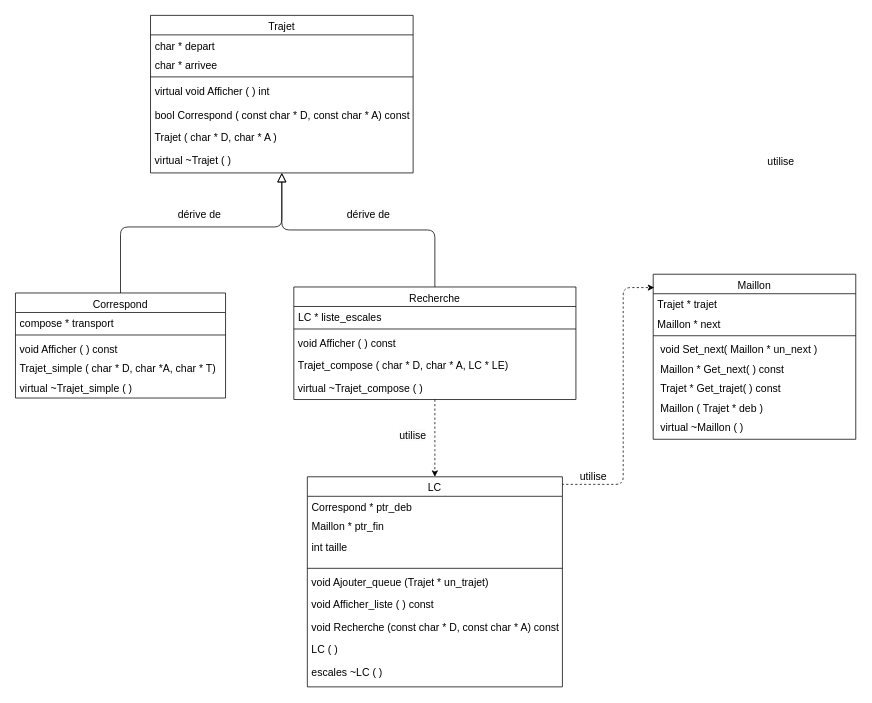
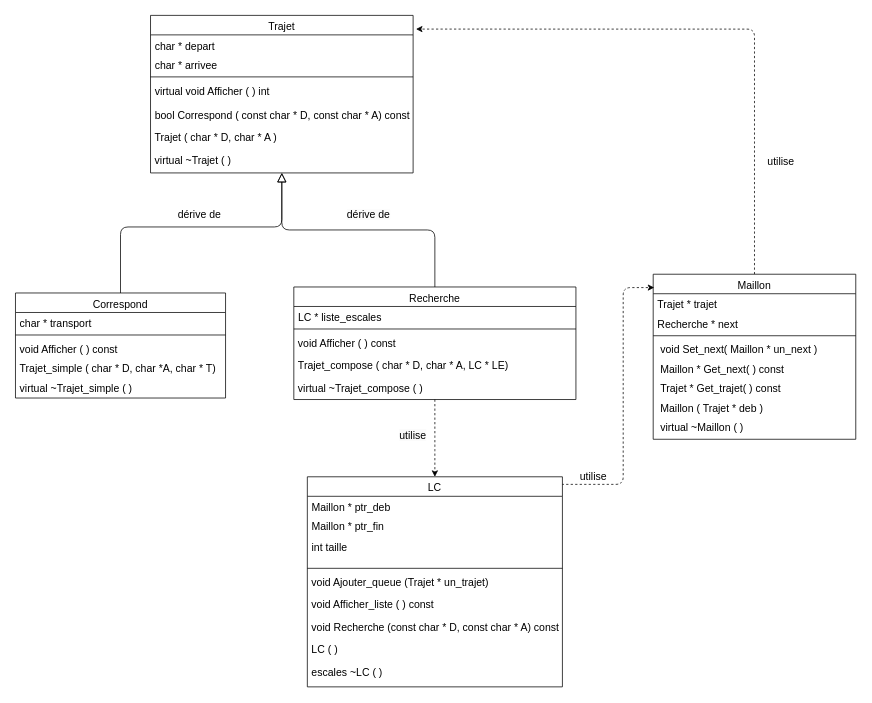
edge "Maillon" -> "Trajet": added
node "compose * transport": label "compose * transport" -> "char * transport"
node "Maillon * next": label "Maillon * next" -> "Recherche * next"
node "Correspond * ptr_deb": label "Correspond * ptr_deb" -> "Maillon * ptr_deb"
